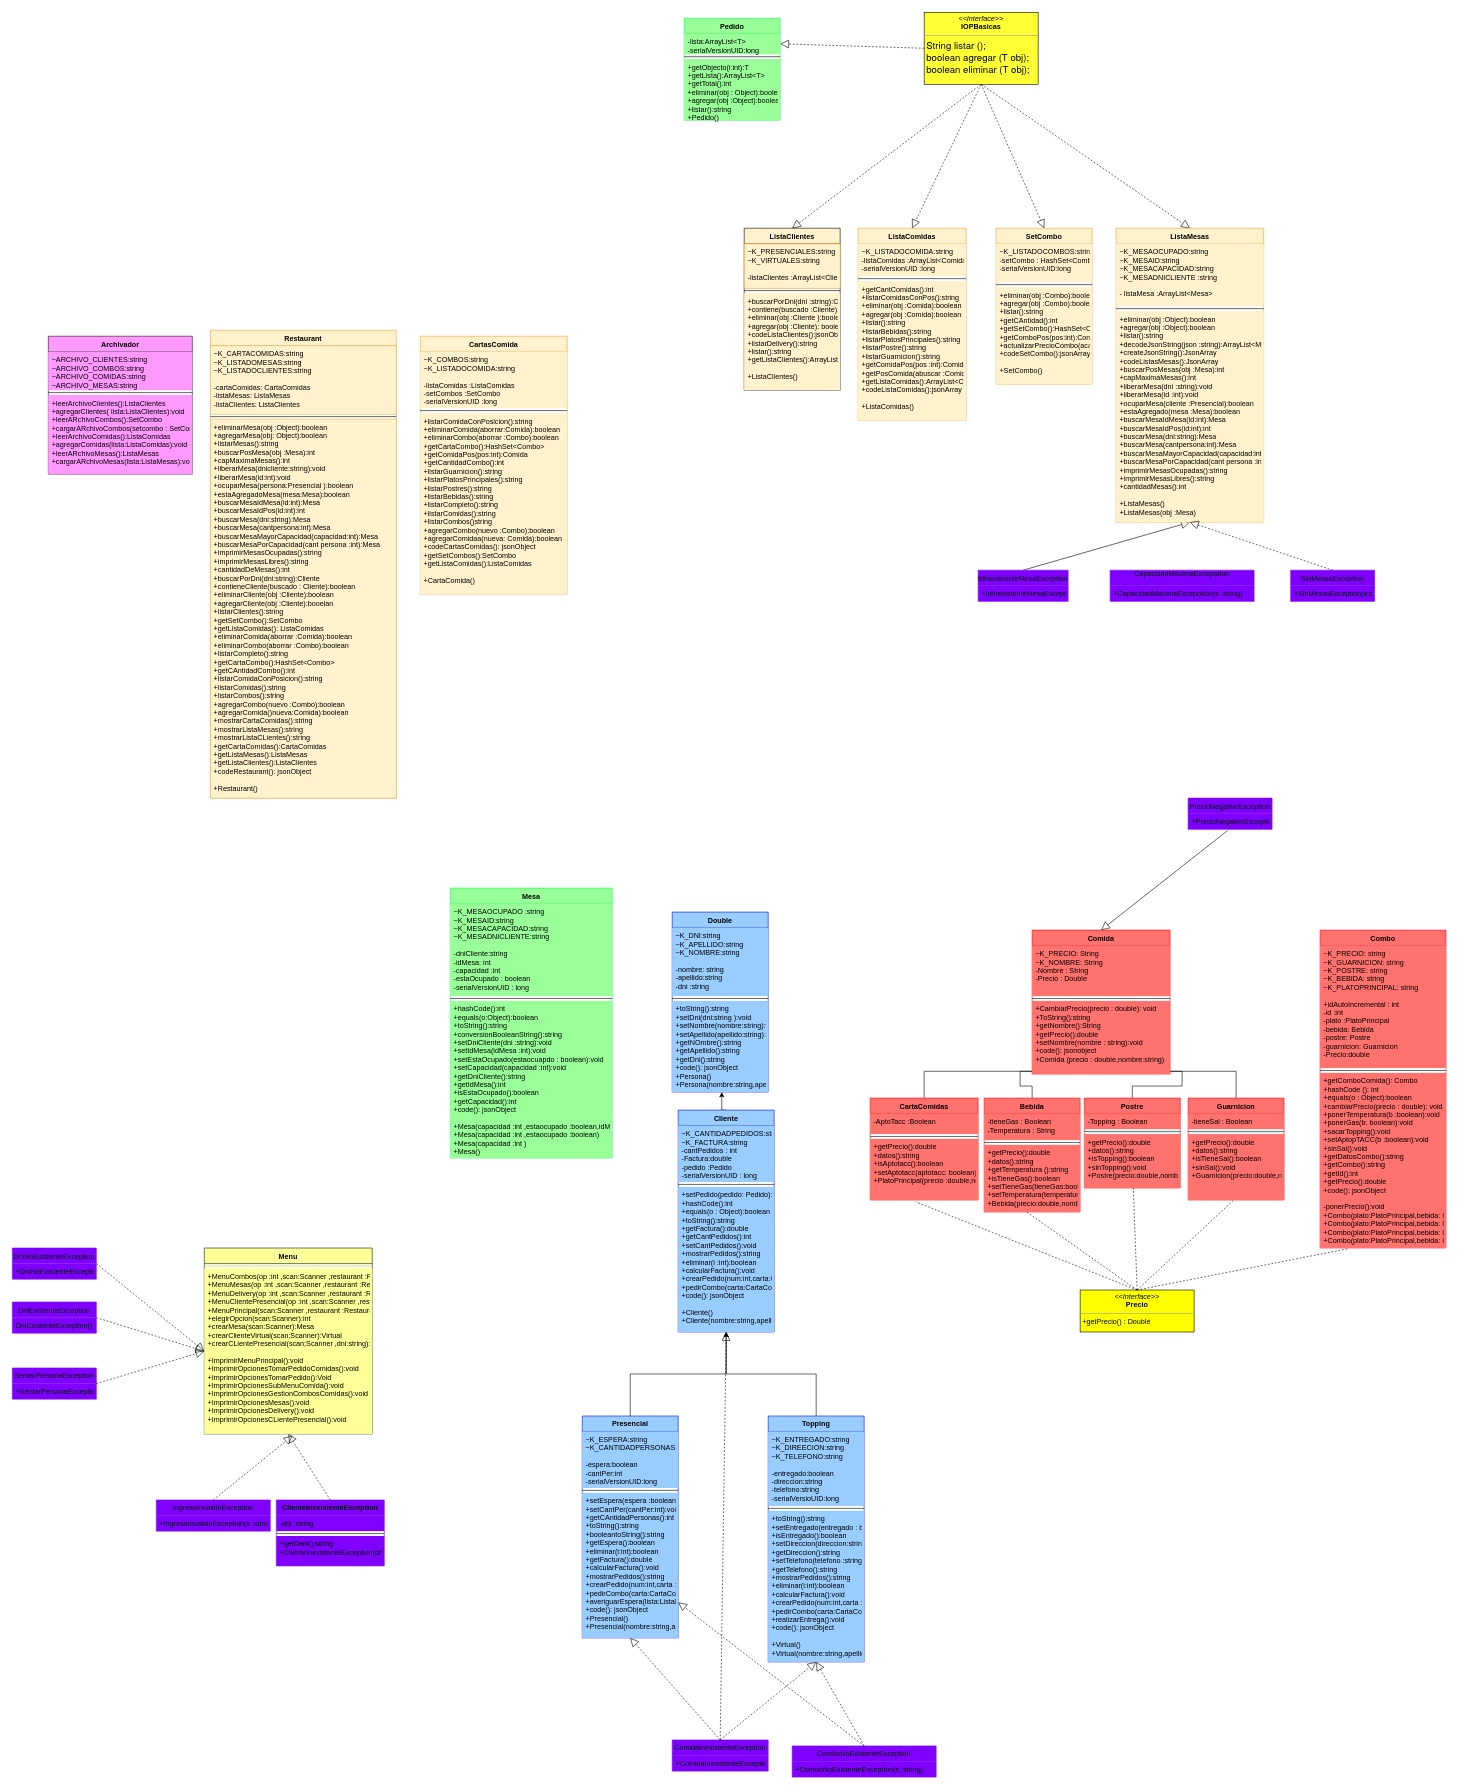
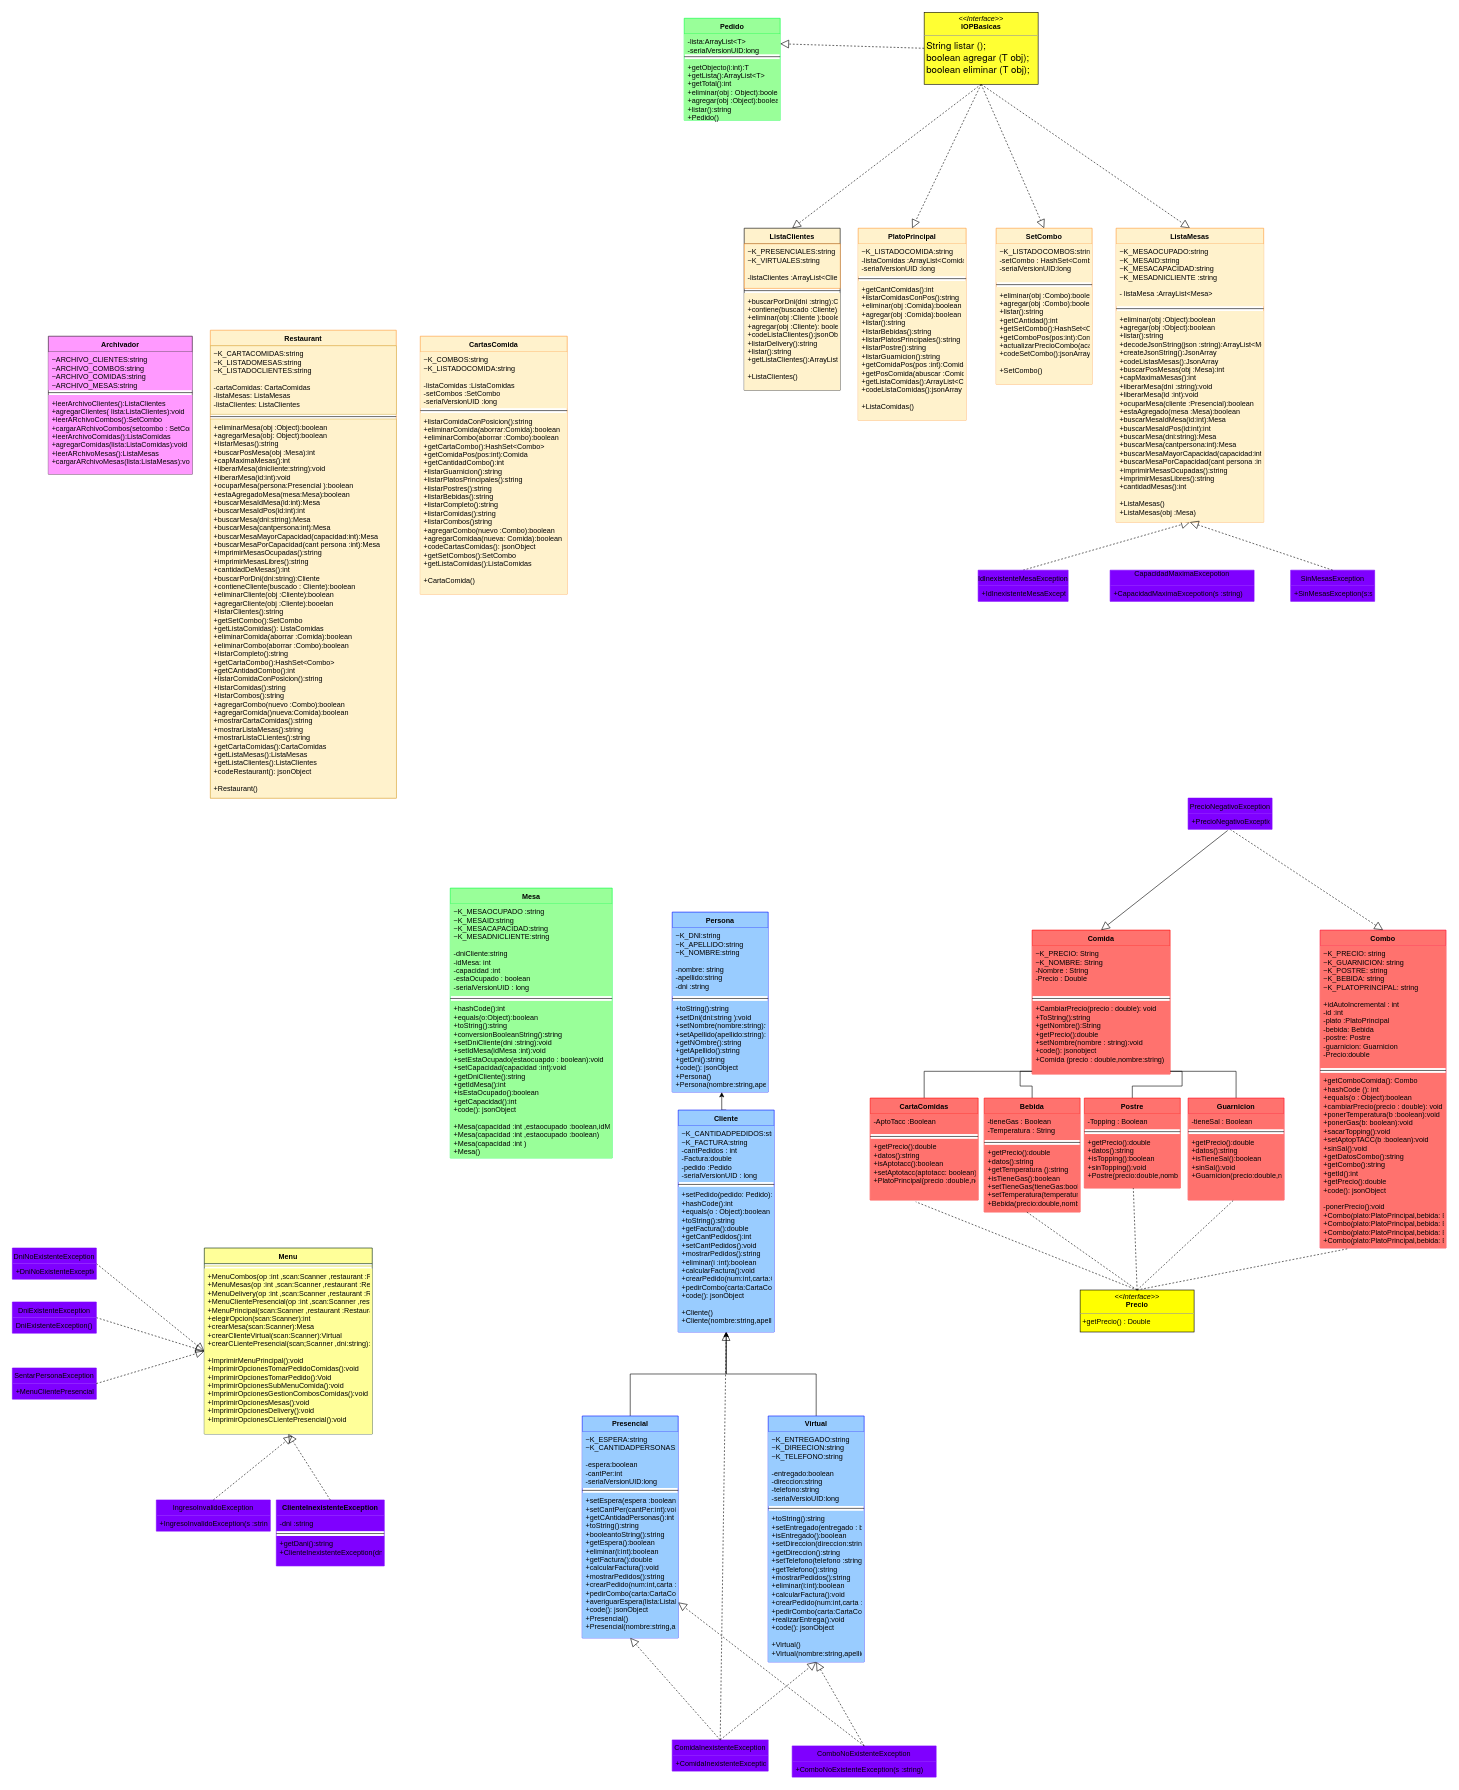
node "ListaComidas": label "ListaComidas" -> "PlatoPrincipal"
edge "IdInexistenteMesaException" -> "ListaMesas": style solid -> dashed
edge "PrecioNegativoException" -> "Combo": added
node "Double": label "Double" -> "Persona"
node "+SentarPersonaException()": label "+SentarPersonaException()" -> "+MenuClientePresencial()"
node "Topping": label "Topping" -> "Virtual"
